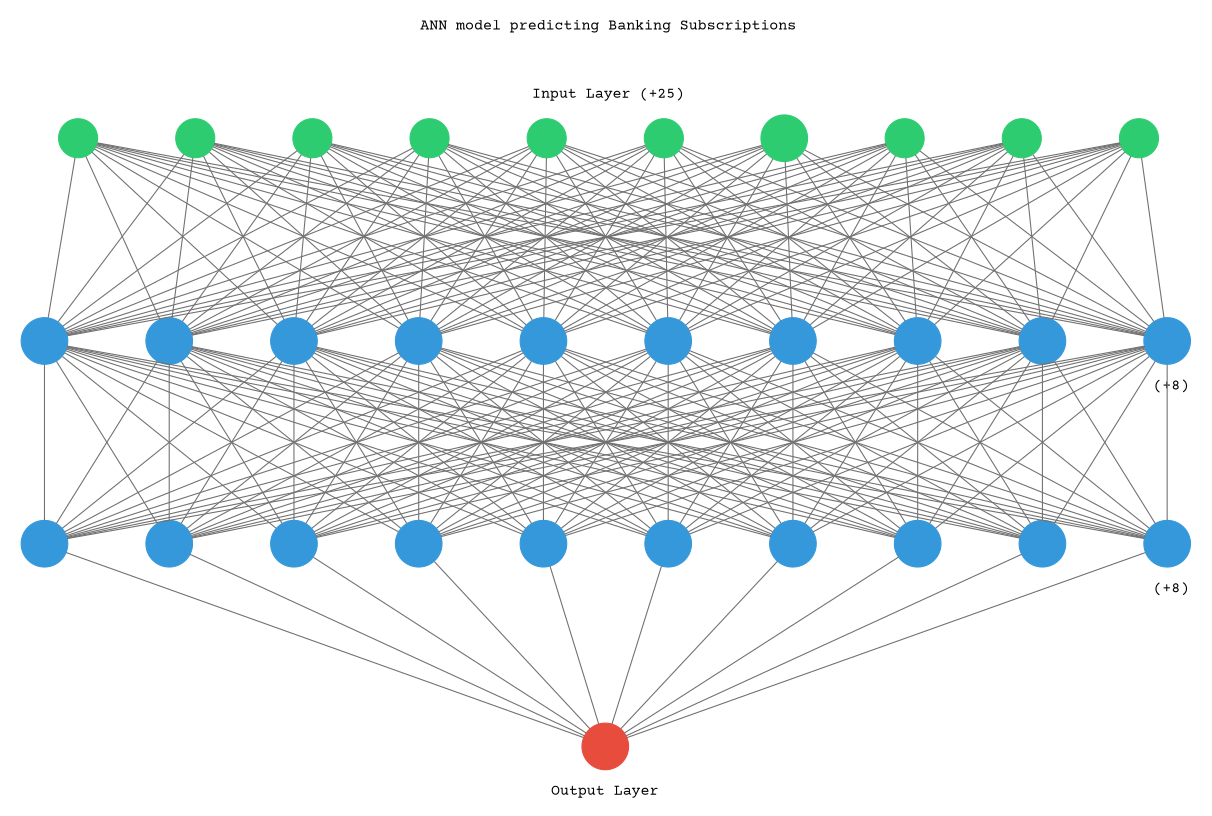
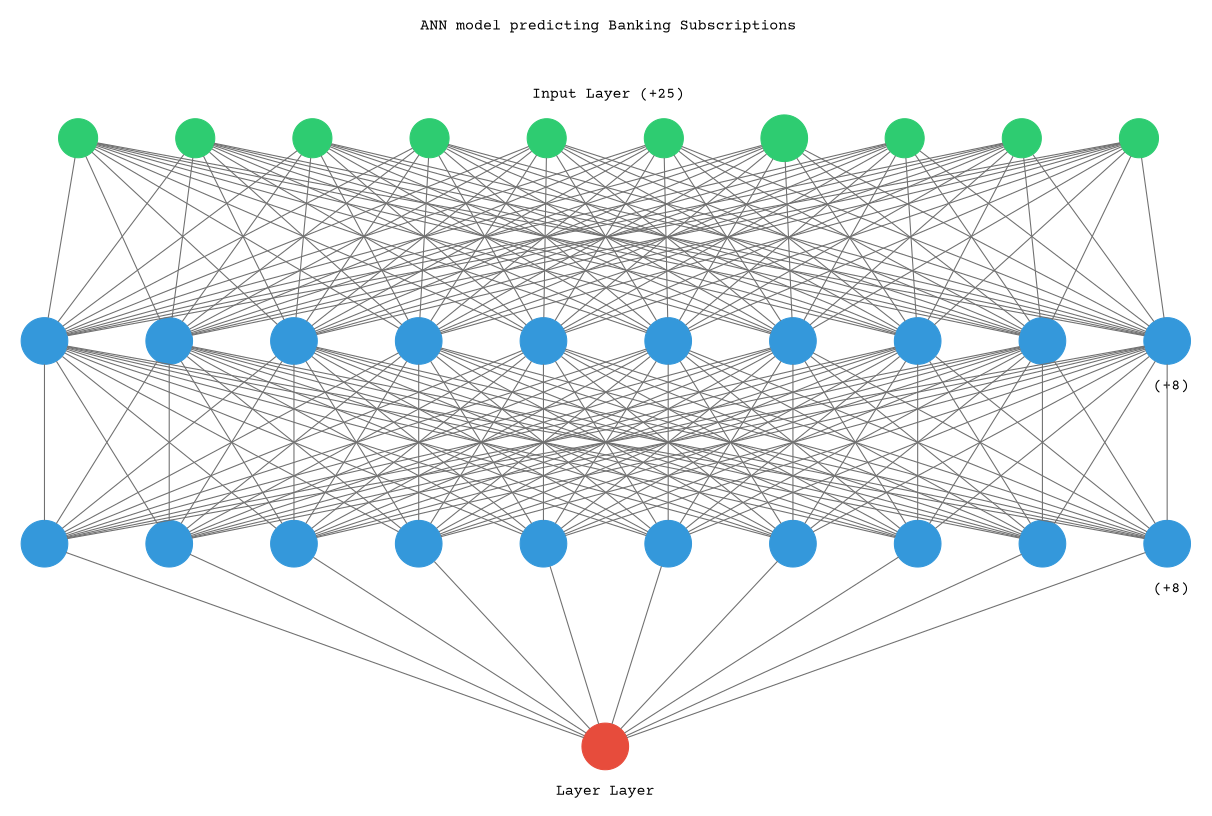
cluster "Output Layer": label "Output Layer" -> "Layer Layer"
